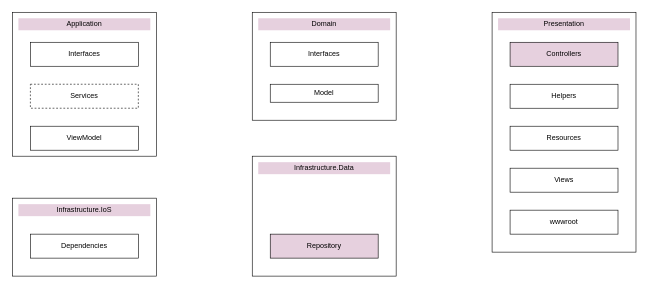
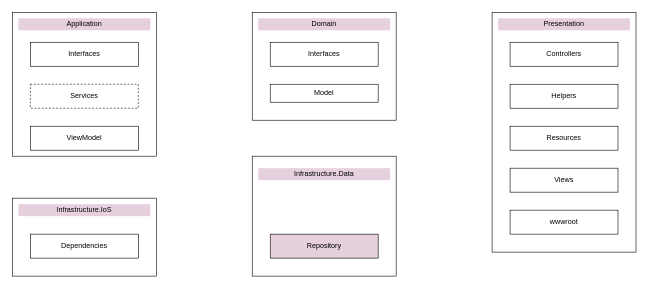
node "Controllers": fillcolor #e6d0de -> #ffffff
node "Infrastructure.Data": moved (324, 168) -> (324, 174)
